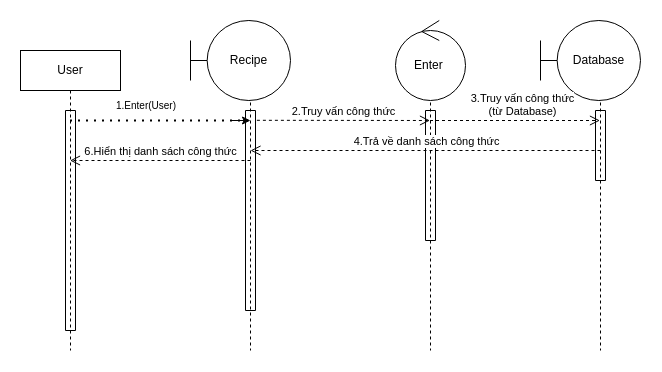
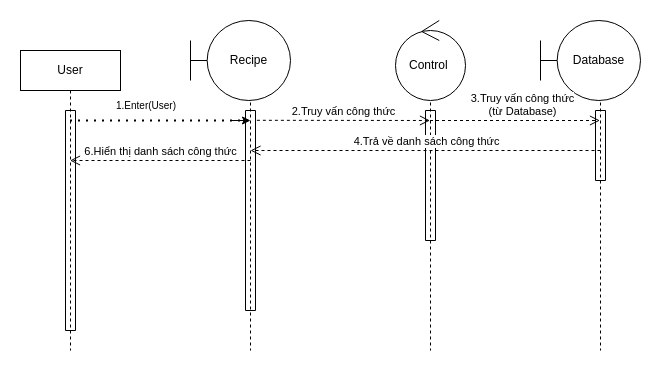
node "Enter": label "Enter" -> "Control"
